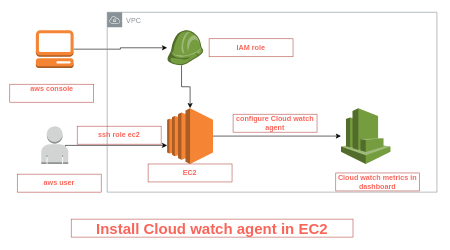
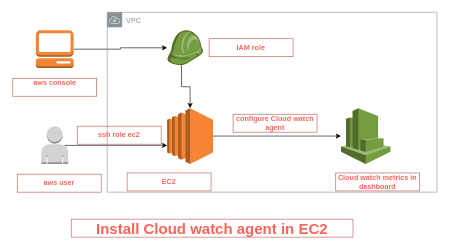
node "aws console": moved (52, 93) -> (55, 87)
node "EC2": moved (190, 173) -> (169, 182)
